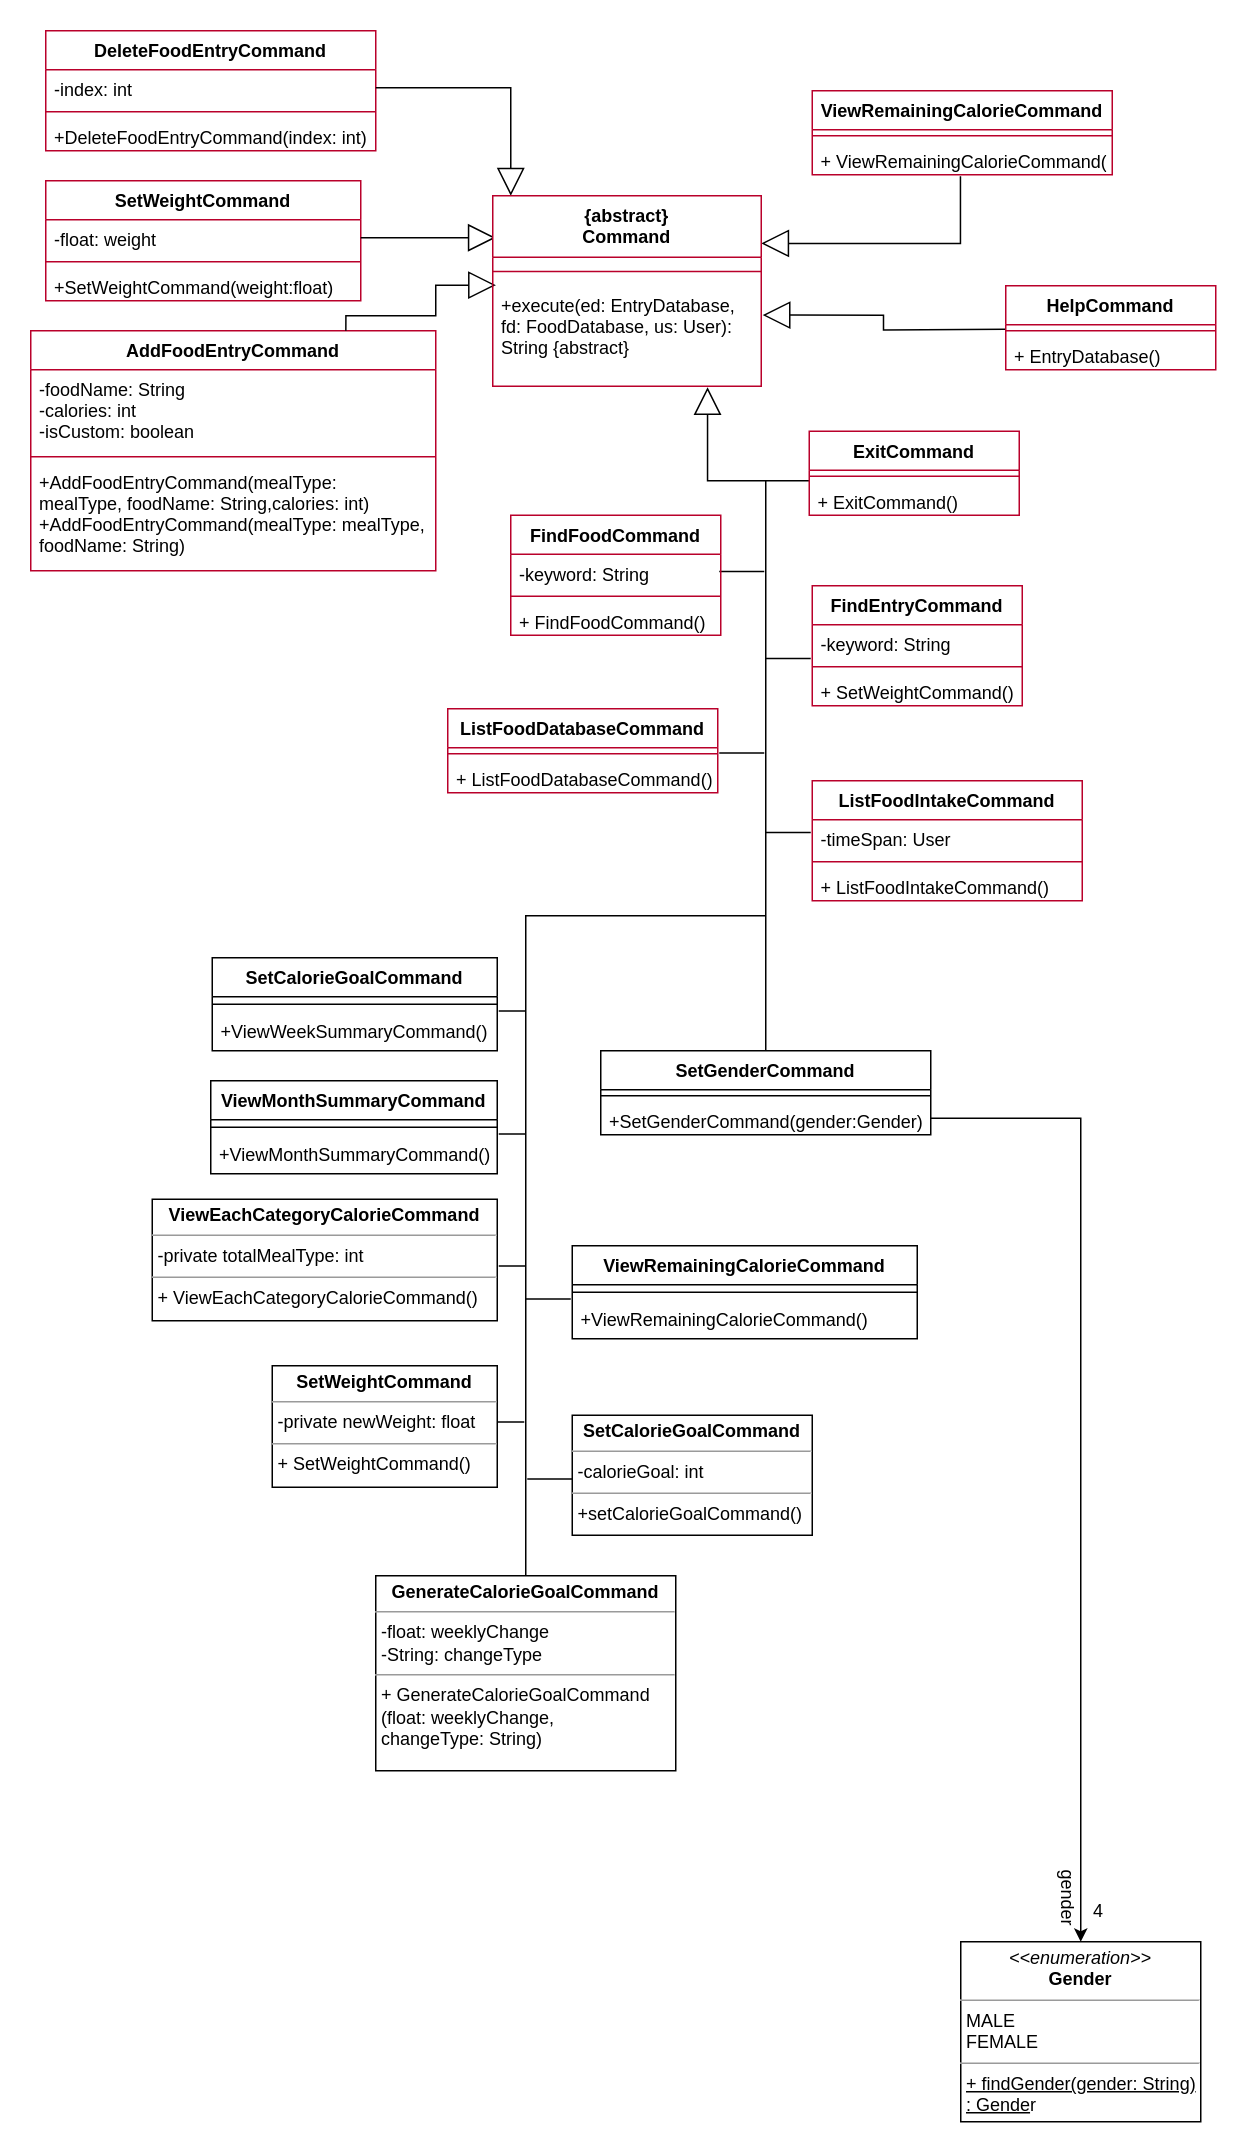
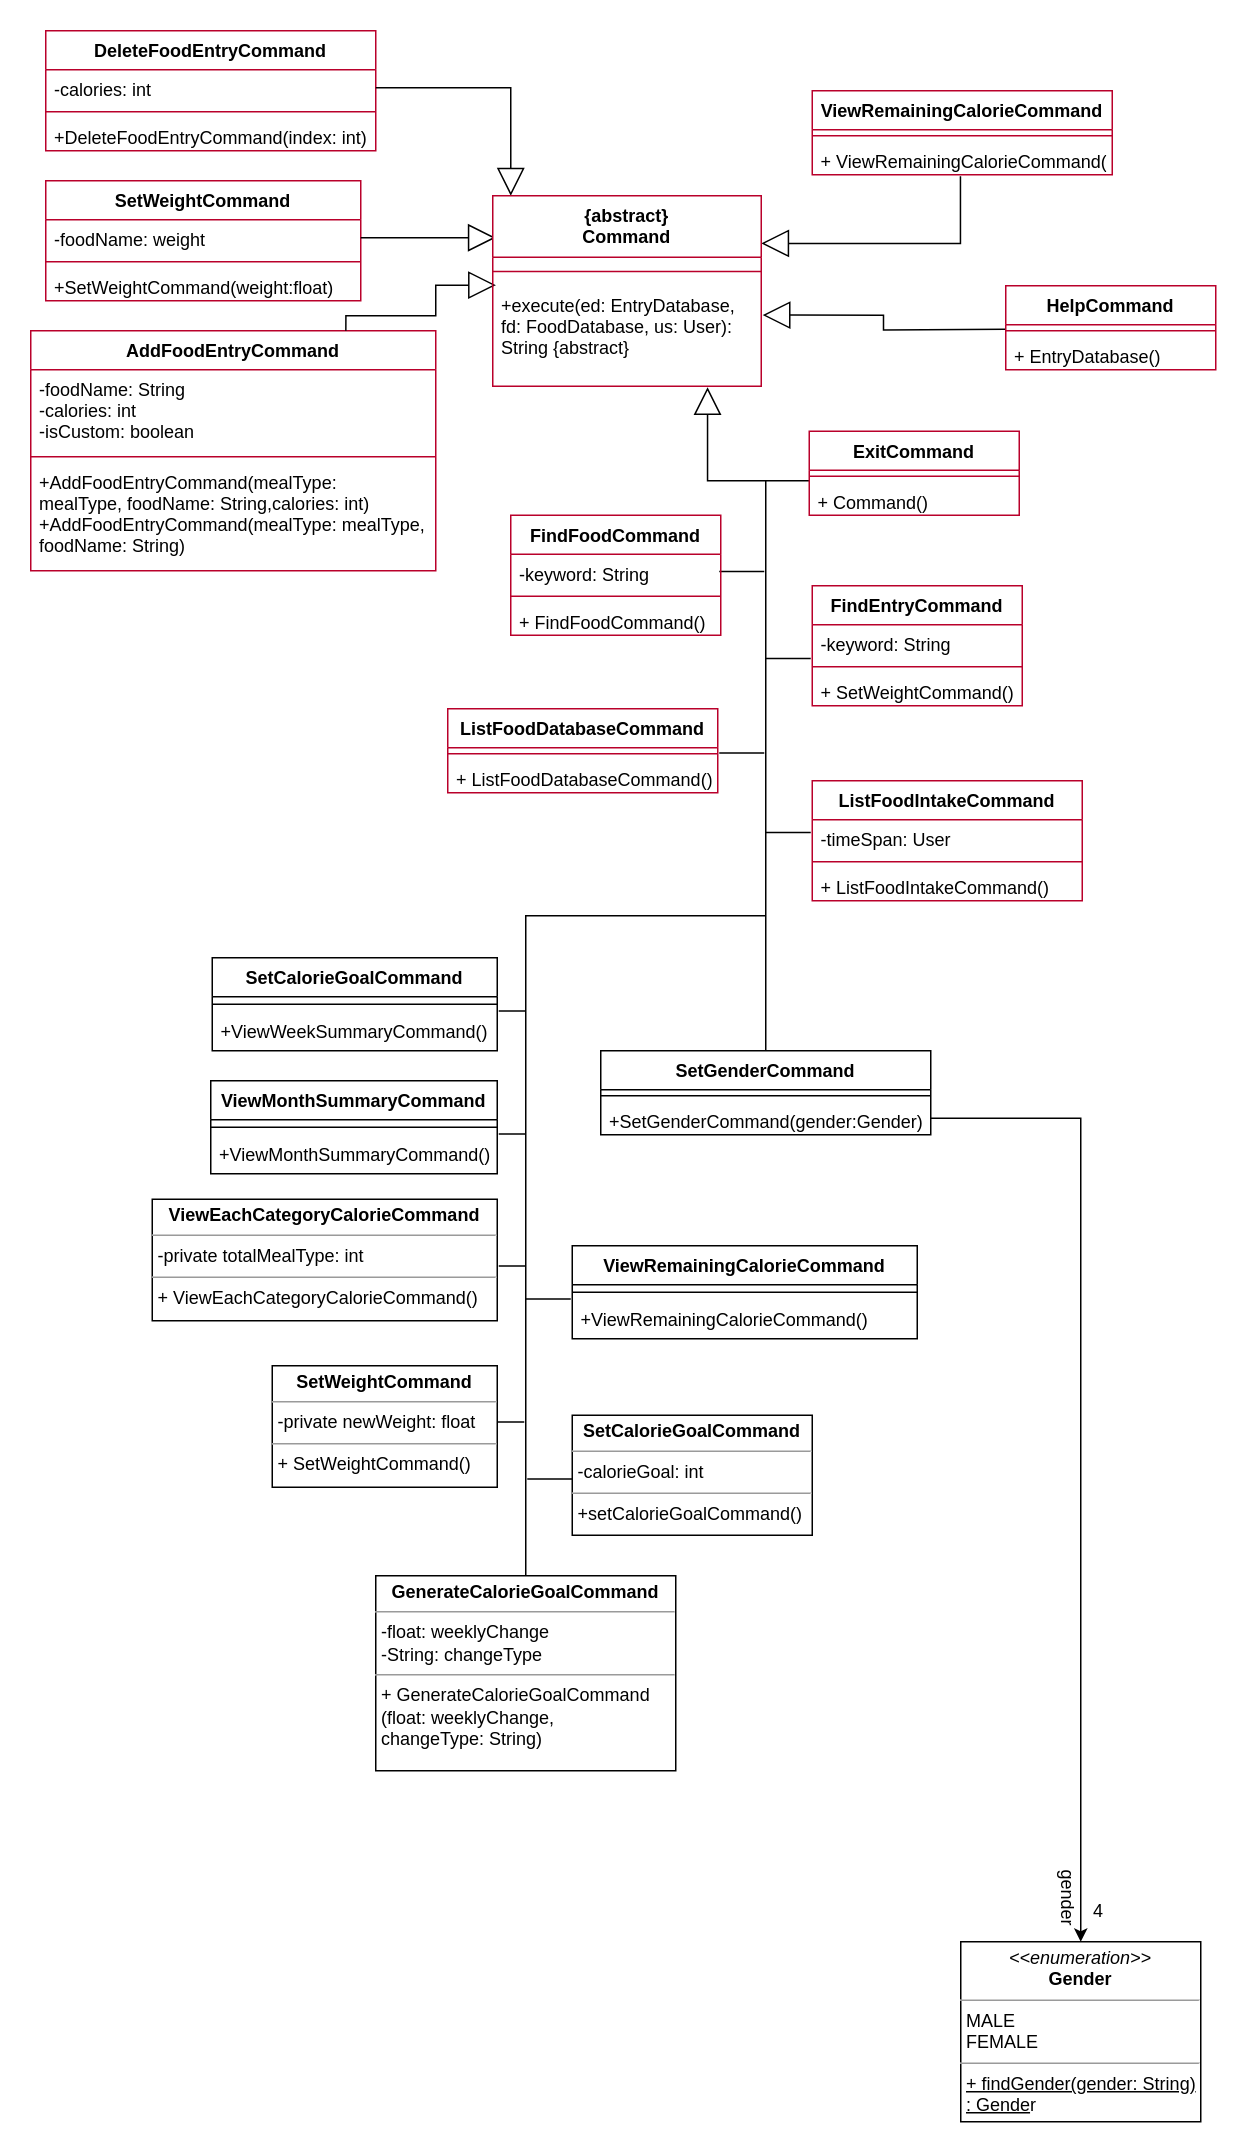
node "-index: int": label "-index: int" -> "-calories: int"
node "-float: weight": label "-float: weight" -> "-foodName: weight"
node "+ ExitCommand()": label "+ ExitCommand()" -> "+ Command()"
